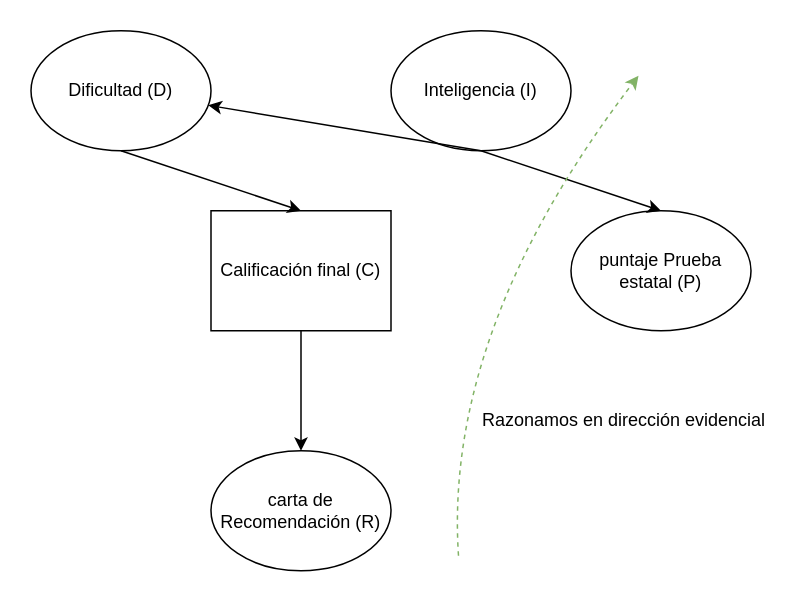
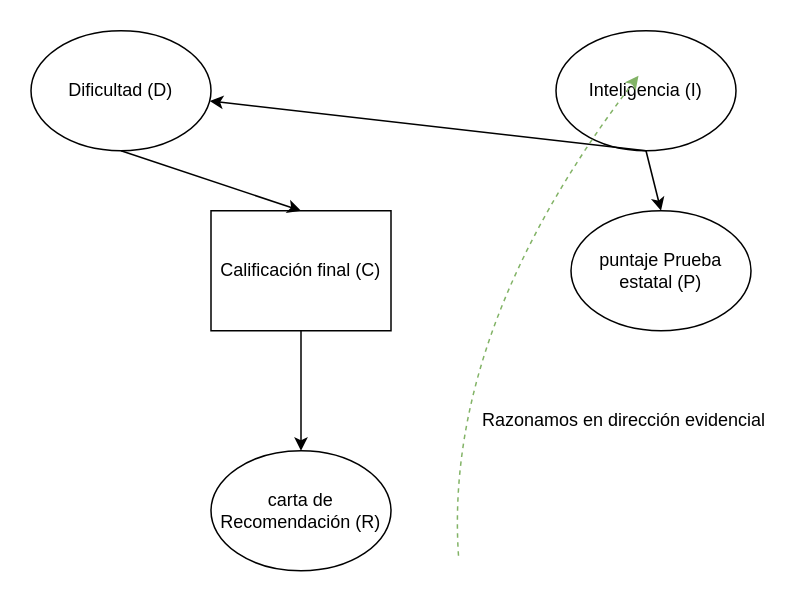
node "Inteligencia (I)": moved (481, 91) -> (646, 91)
